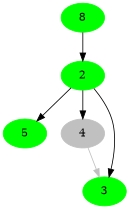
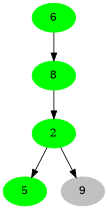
node "6": added
node "4": label "4" -> "9"
node "3": removed
